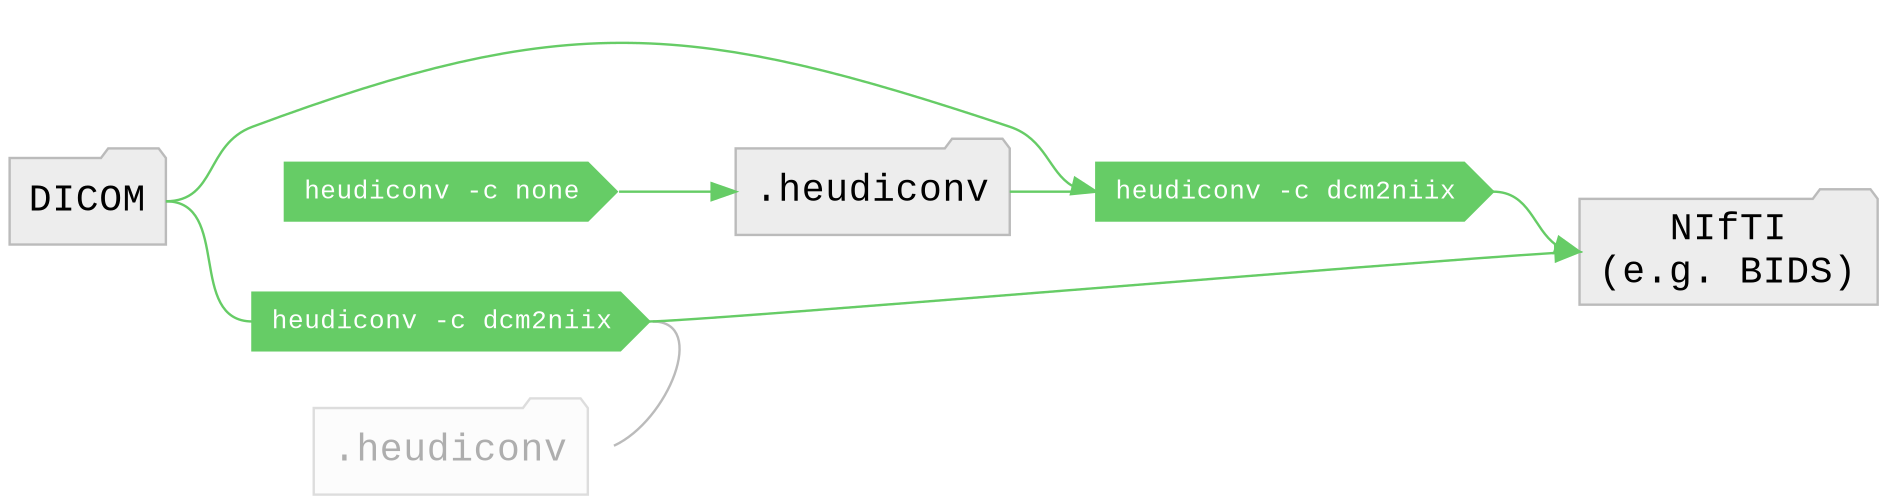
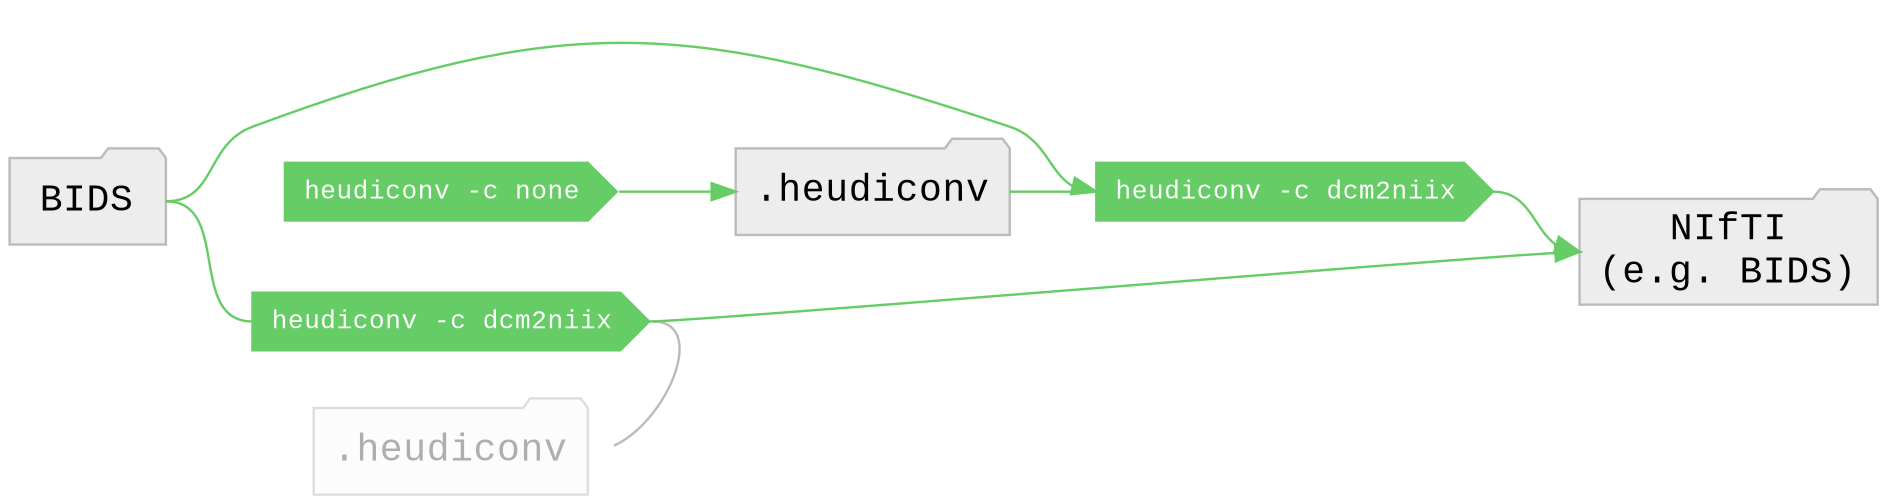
node "DICOM": label "DICOM" -> "BIDS"
